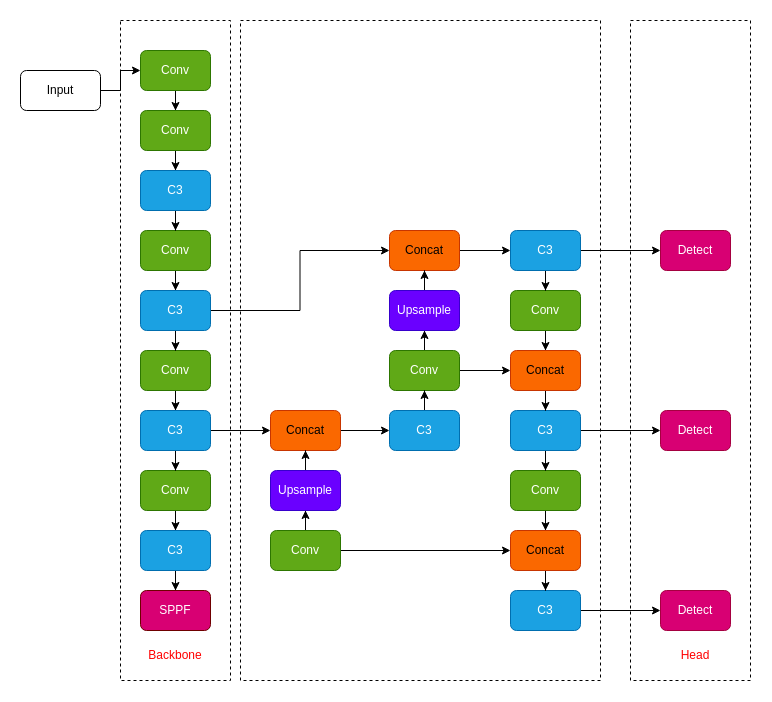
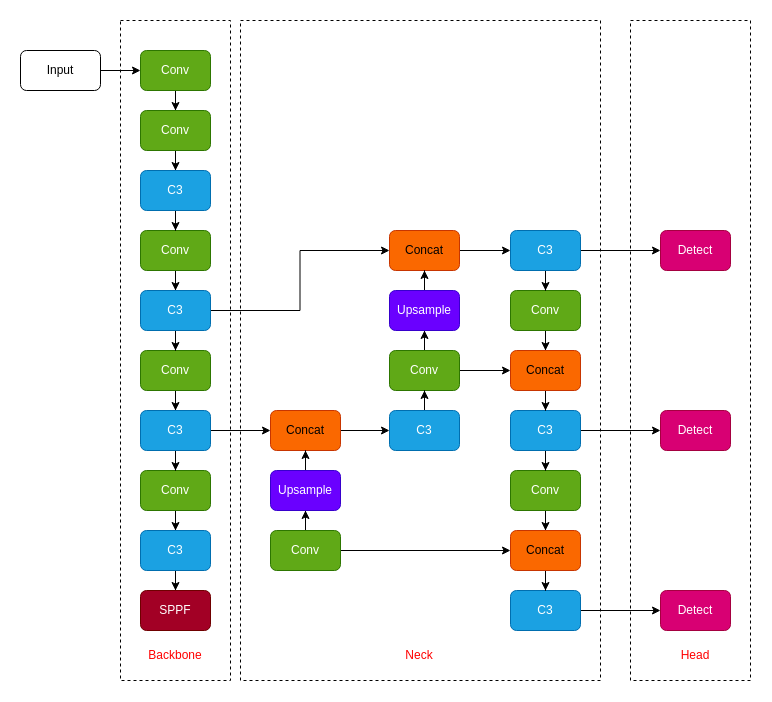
node "Input": moved (61, 91) -> (61, 71)
node "SPPF": fillcolor #d80073 -> #a20025
node "Neck": added
